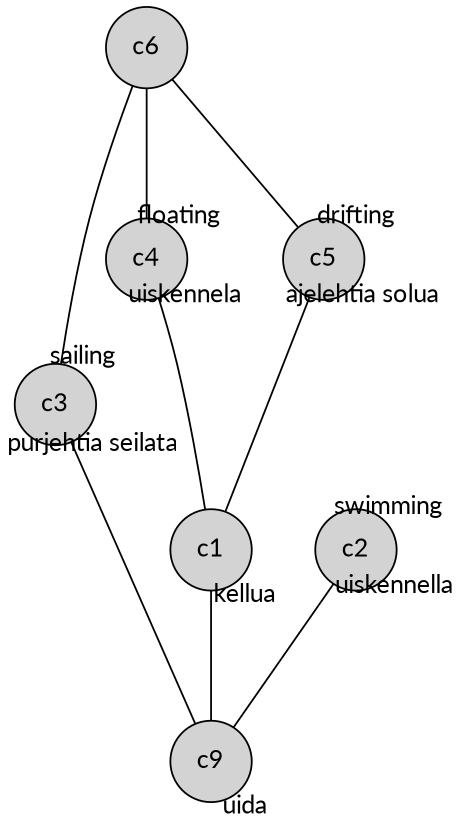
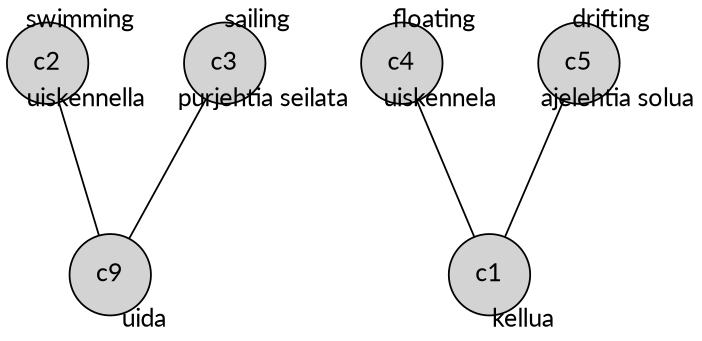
node "c6": removed
edge "c1" -- "c9": removed
